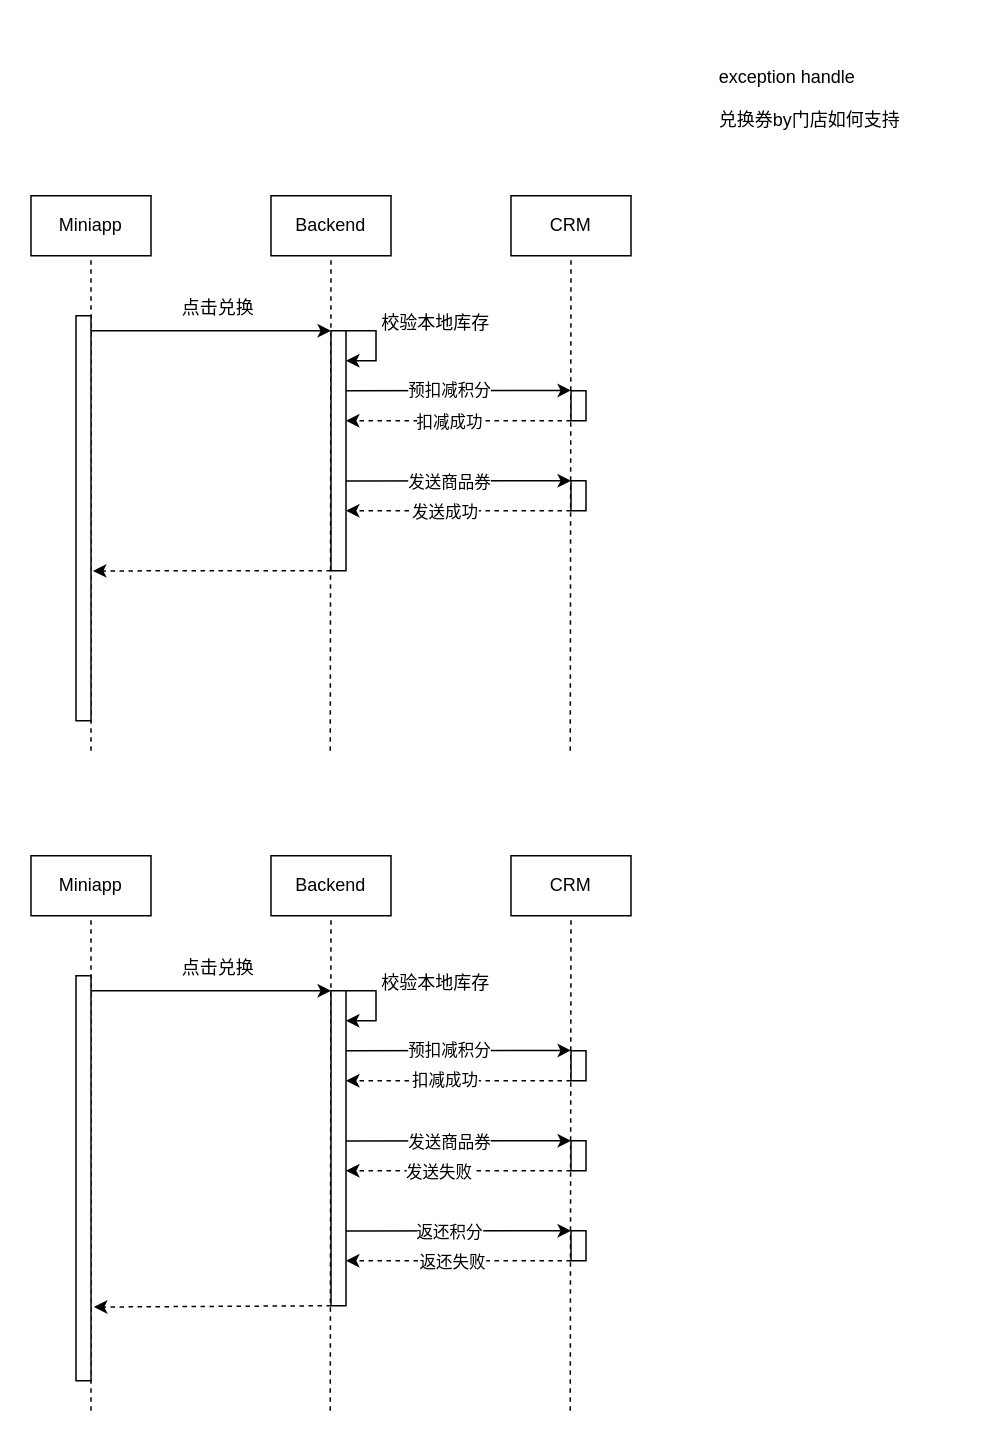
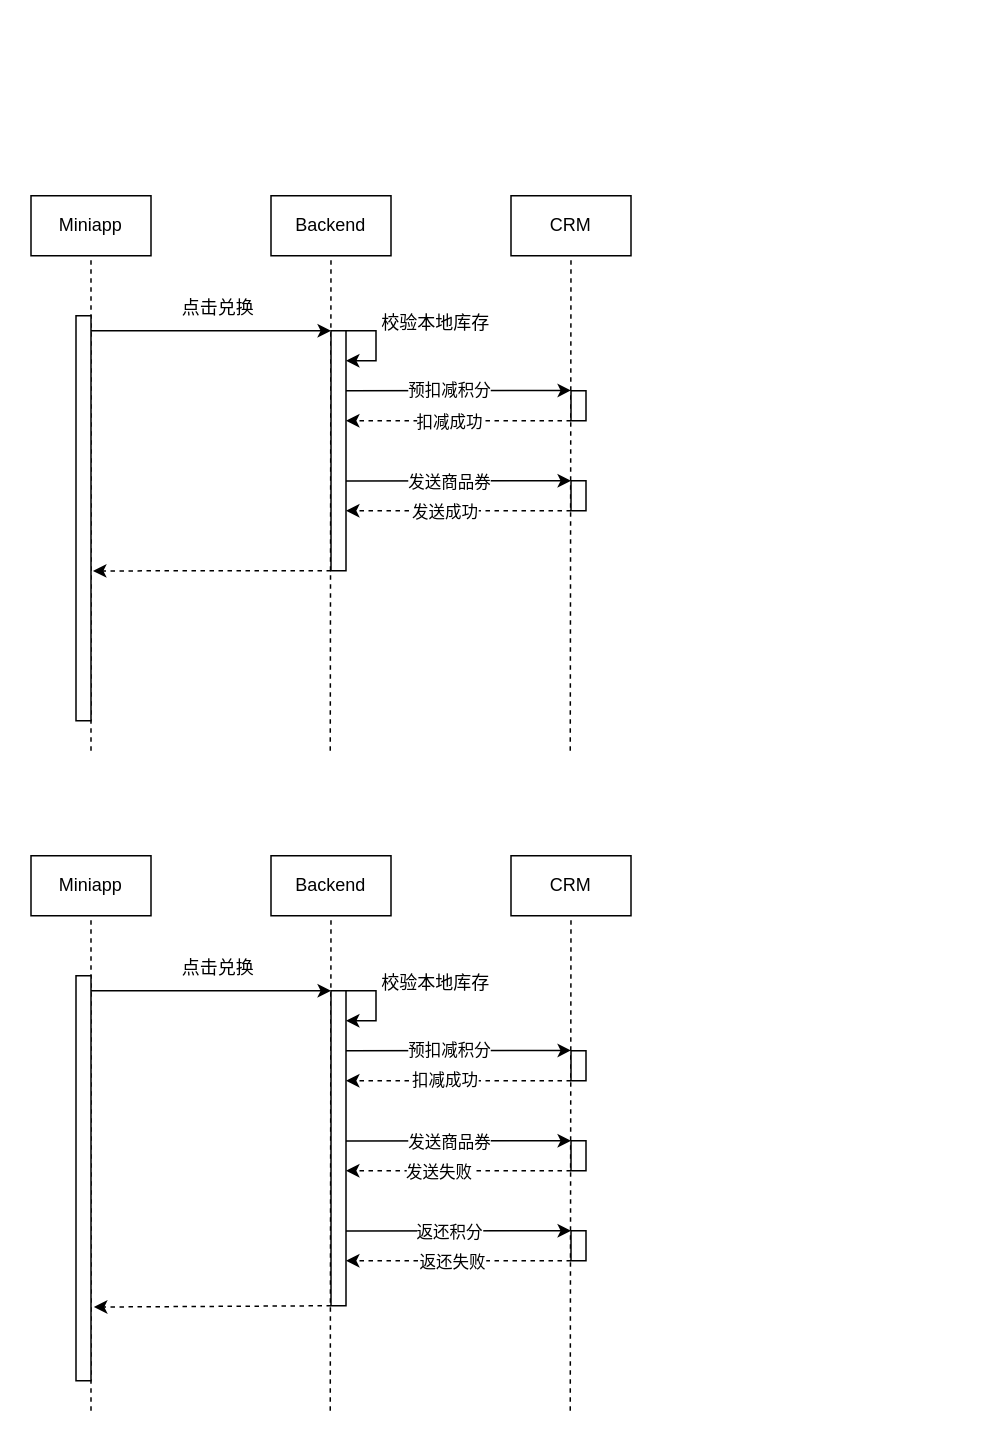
node "exception handle 兑换券by门店如何支持": removed
